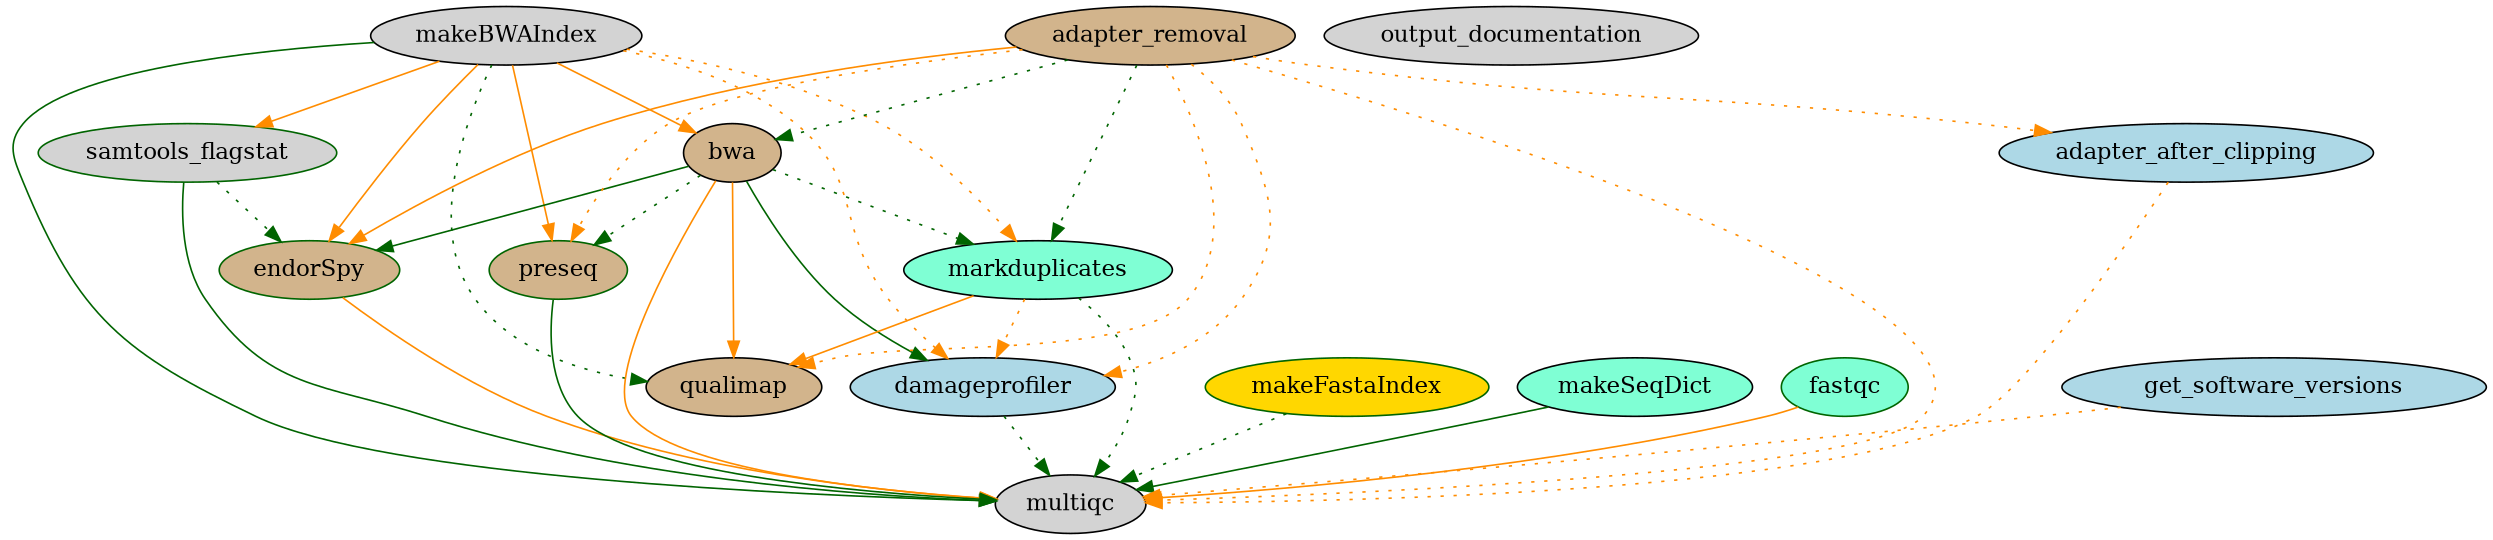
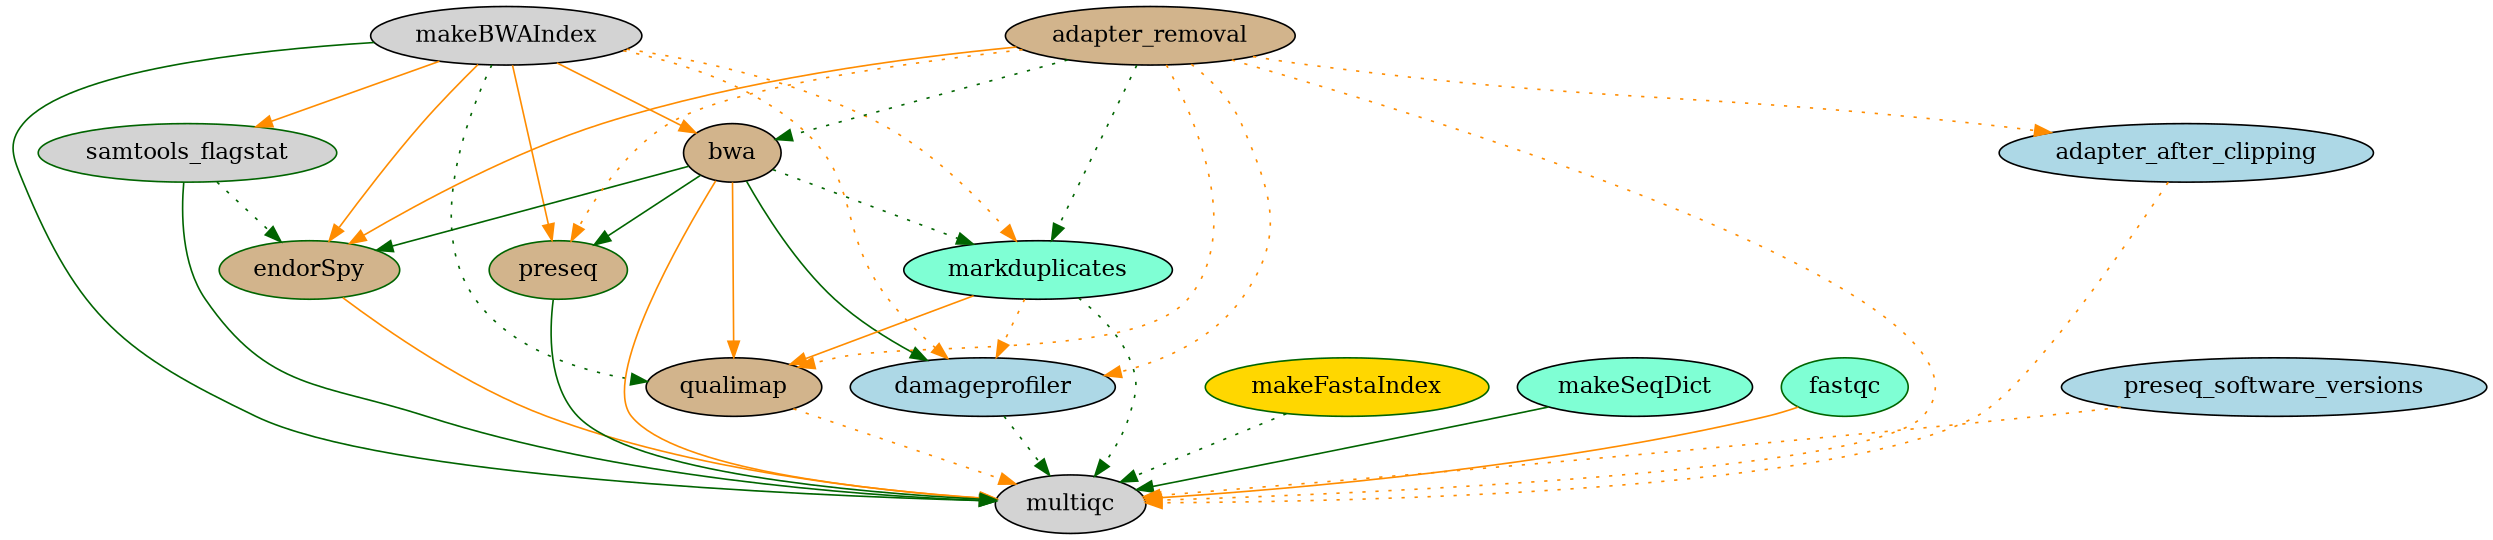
node "output_documentation": removed
edge "bwa" -> "preseq": style dotted -> solid
node "get_software_versions": label "get_software_versions" -> "preseq_software_versions"
edge "qualimap" -> "multiqc": added
